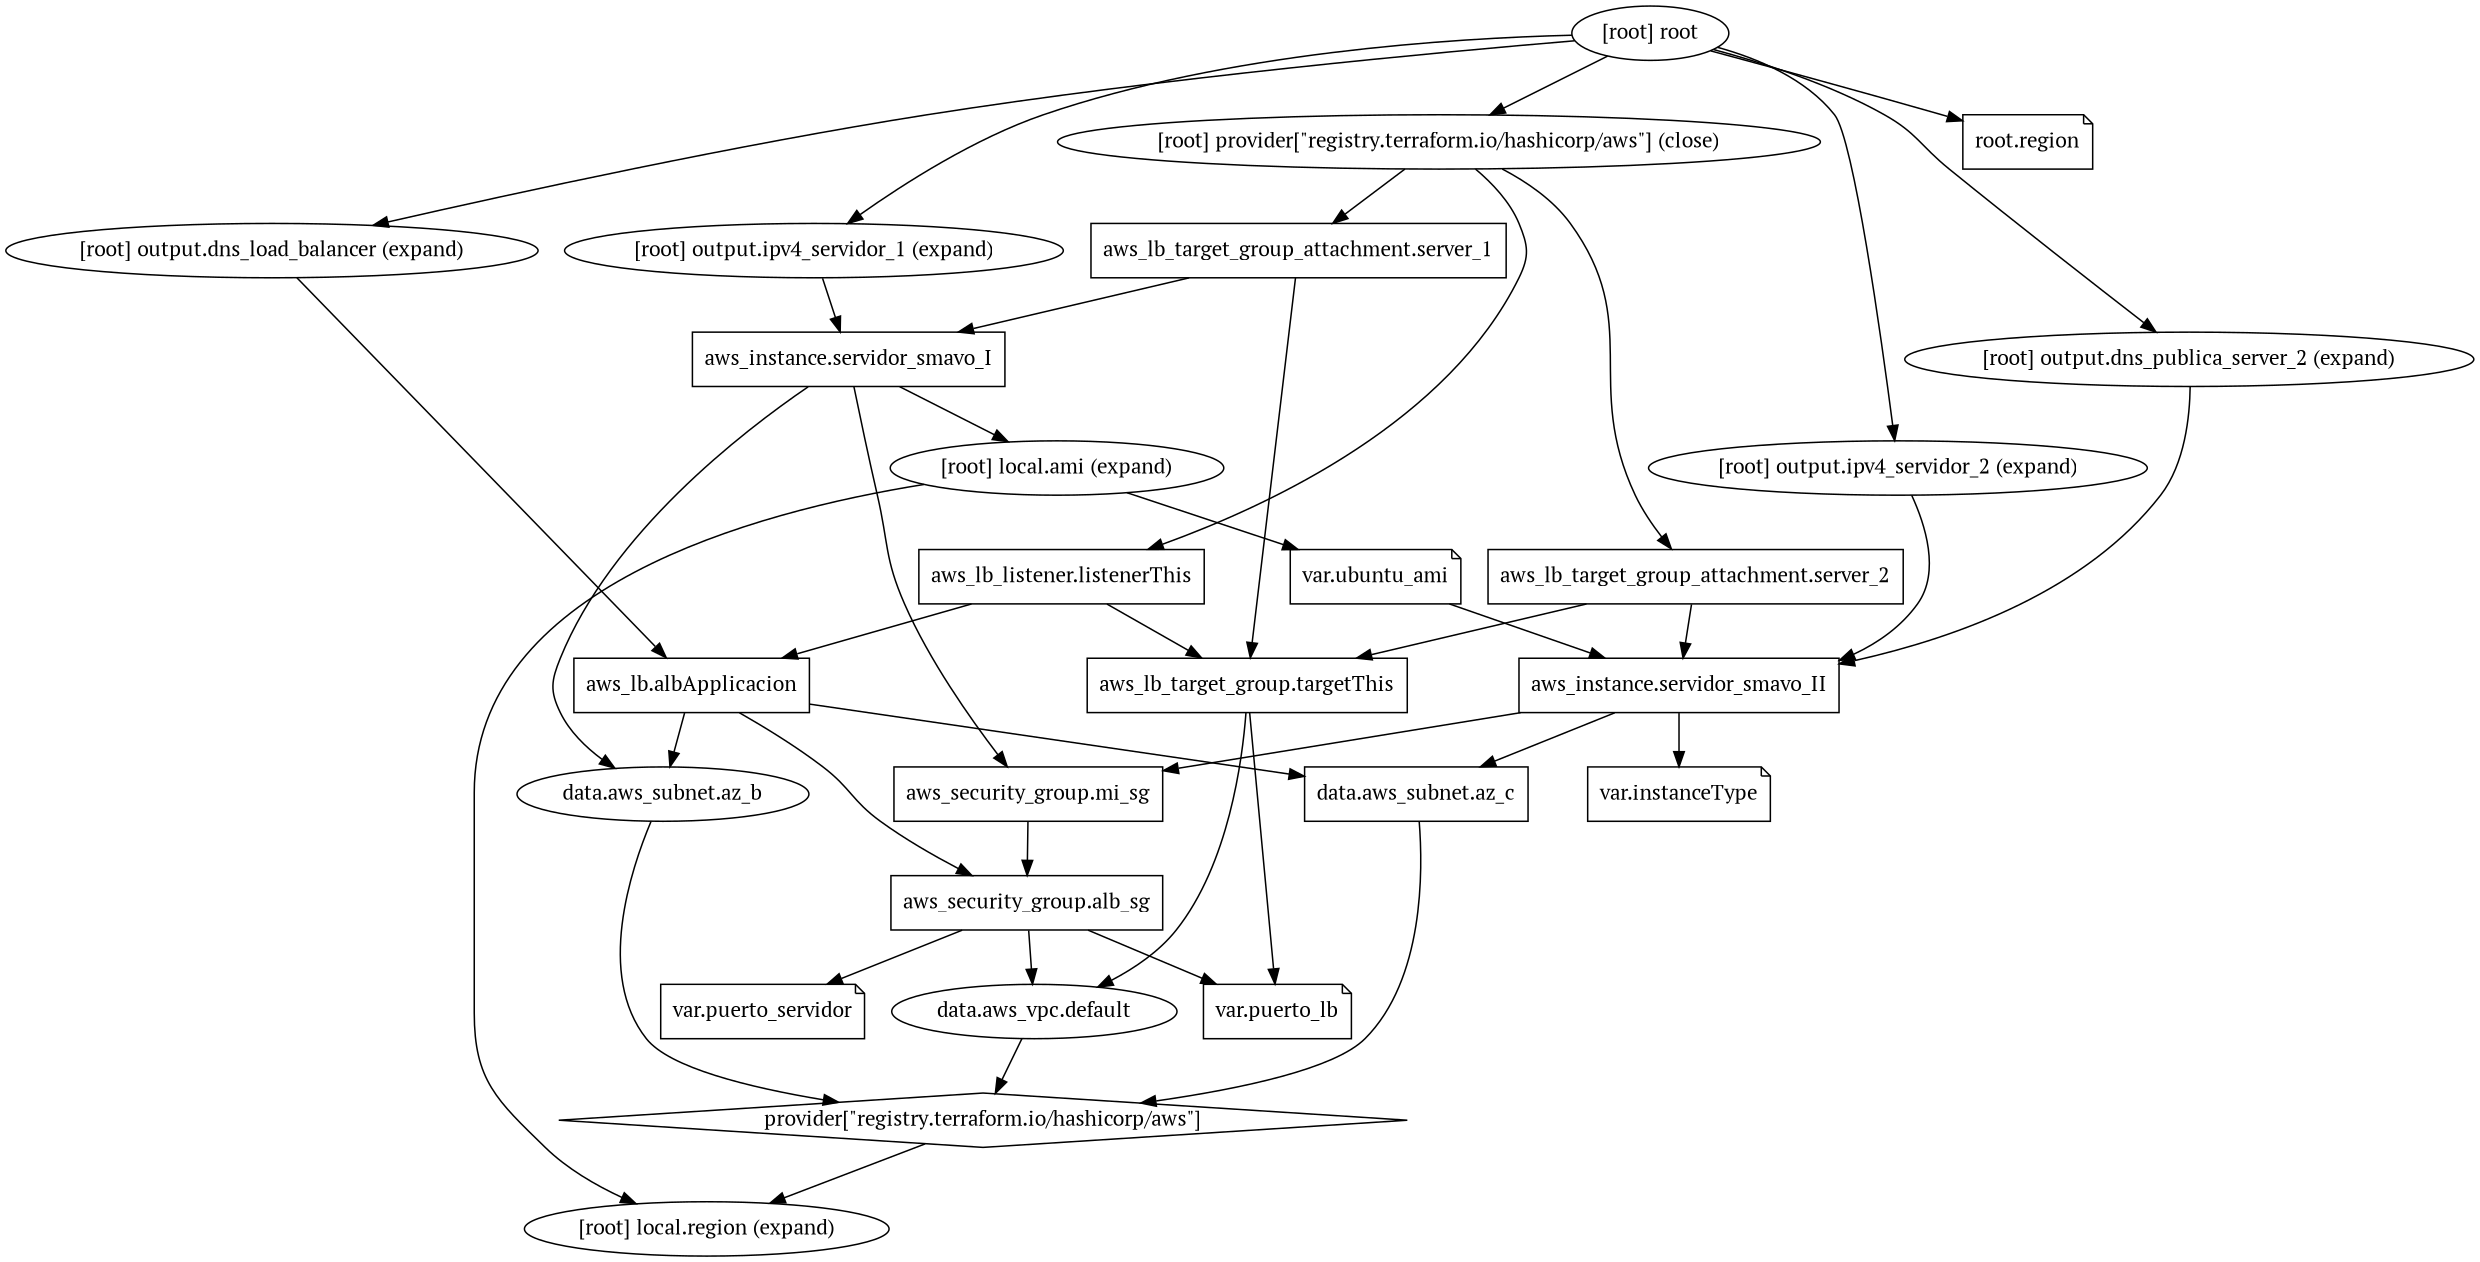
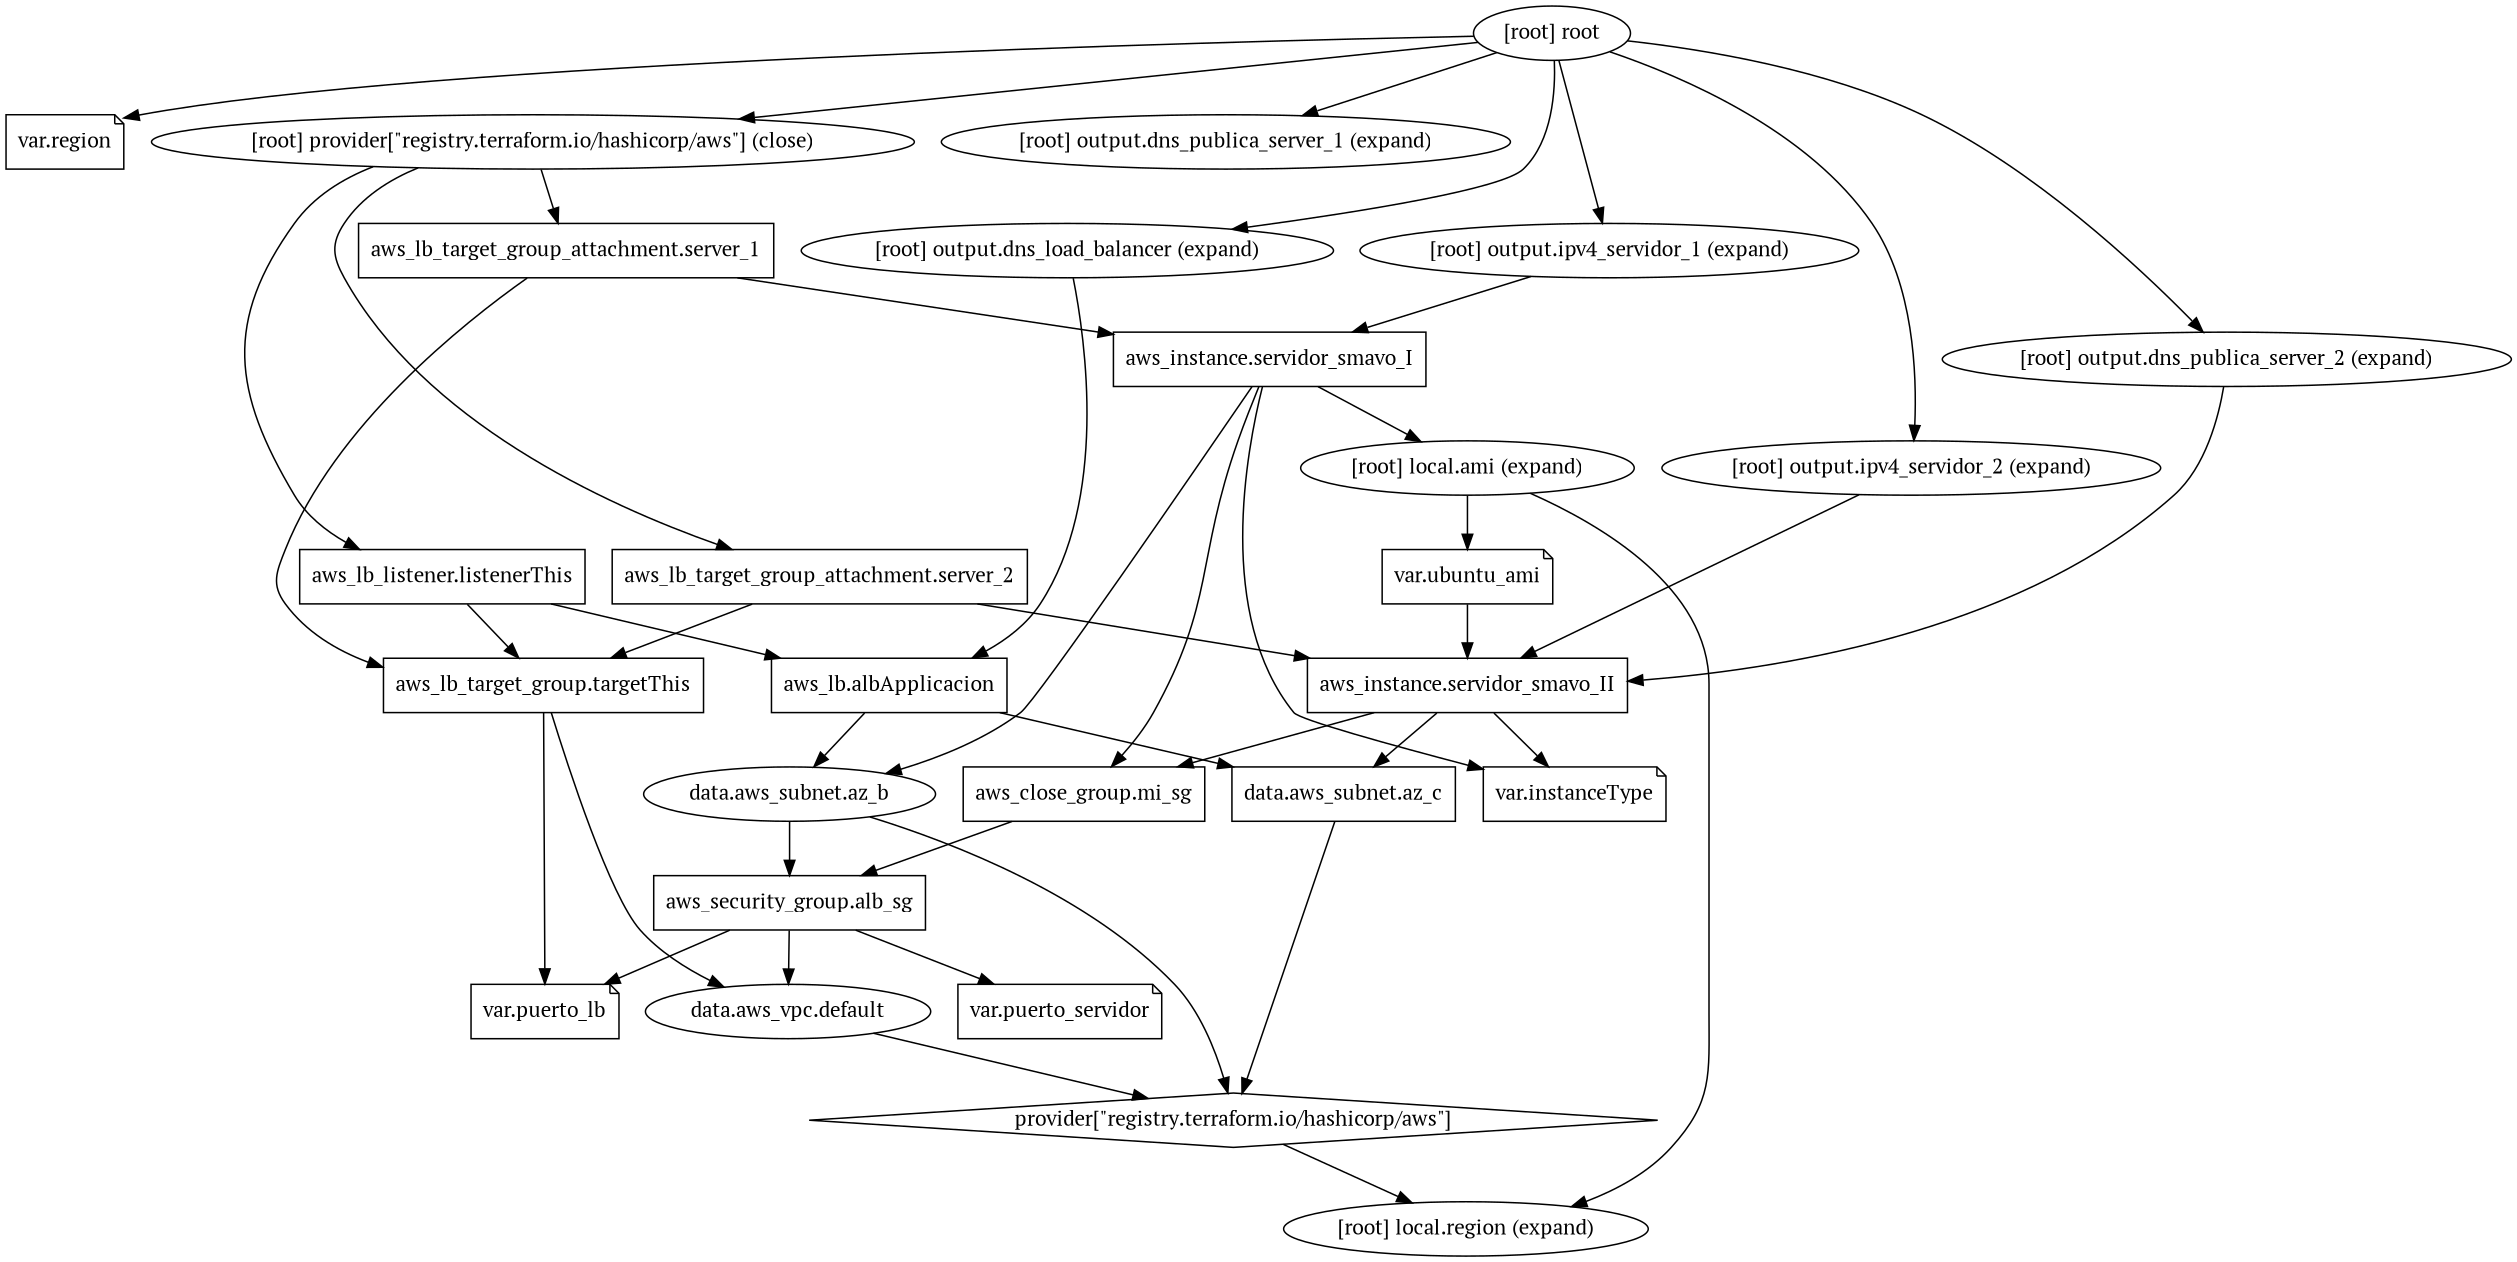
node "[root] output.dns_publica_server_1 (expand)": added
node "root.region": label "root.region" -> "var.region"
edge "aws_instance.servidor_smavo_I" -> "var.instanceType": added
edge "aws_lb.albApplicacion" -> "aws_security_group.alb_sg": now "data.aws_subnet.az_b" -> "aws_security_group.alb_sg"
node "aws_security_group.mi_sg": label "aws_security_group.mi_sg" -> "aws_close_group.mi_sg"
